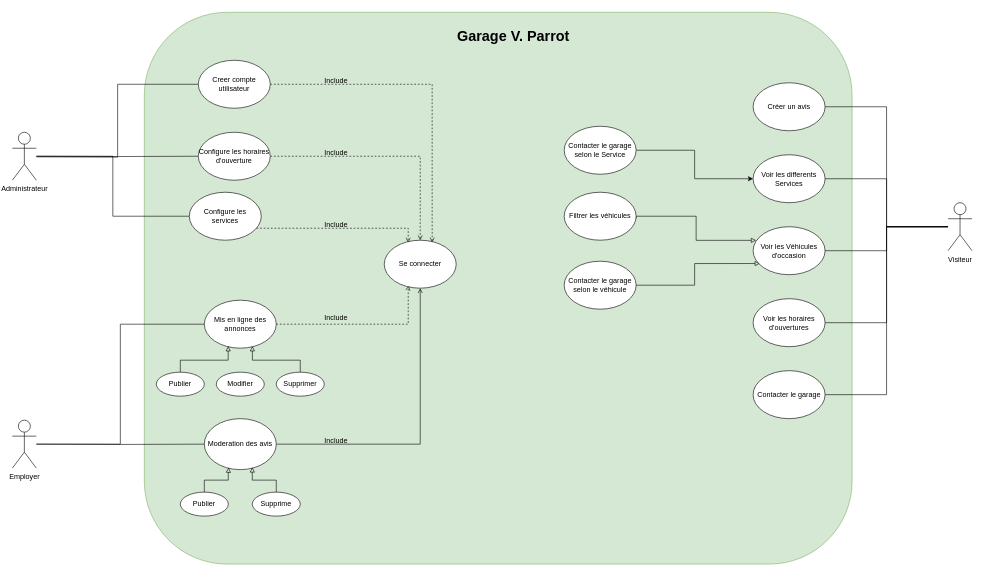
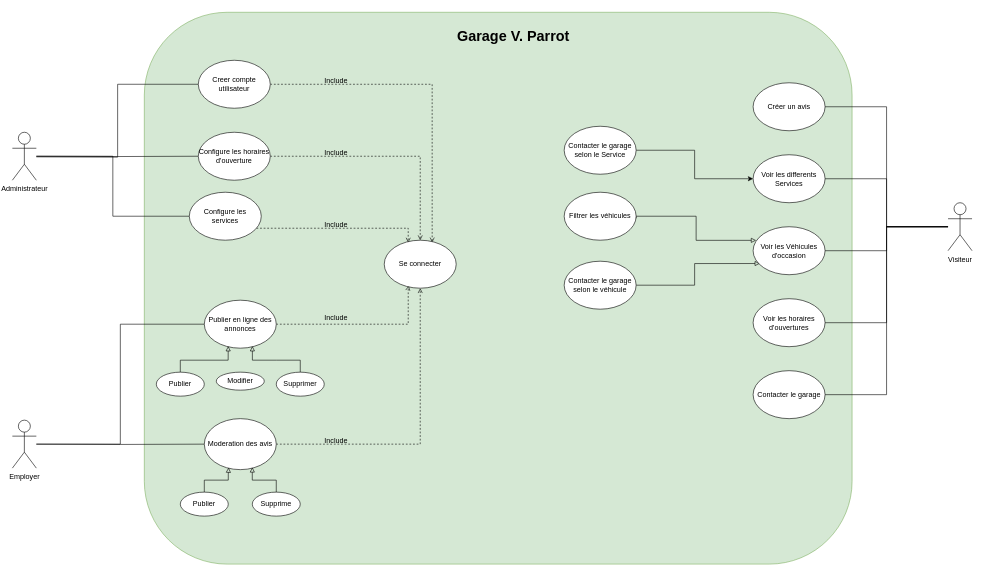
node "Mis en ligne des annonces": label "Mis en ligne des annonces" -> "Publier en ligne des annonces"
node "Modifier": size 48x24 -> 48x18
edge "Moderation des avis" -> "Se connecter": style solid -> dashed
